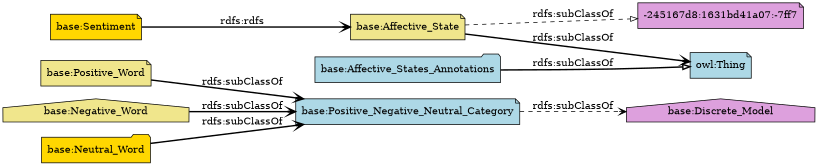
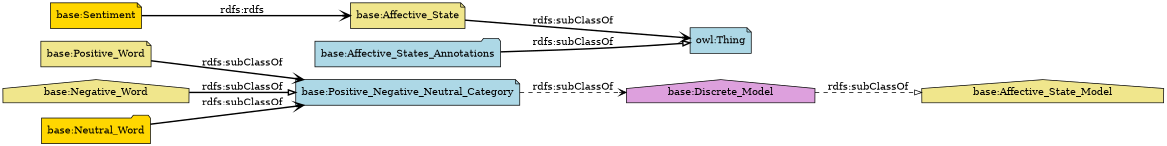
node "-245167d8:1631bd41a07:-7ff7": removed
node "base:Affective_State_Model": added
edge "base:Negative_Word" -> "base:Positive_Negative_Neutral_Category": arrowhead vee -> onormal
